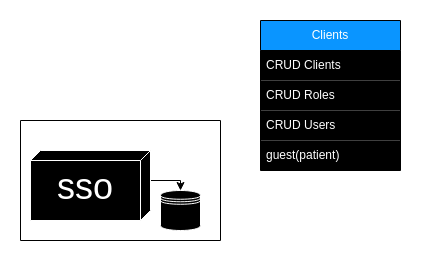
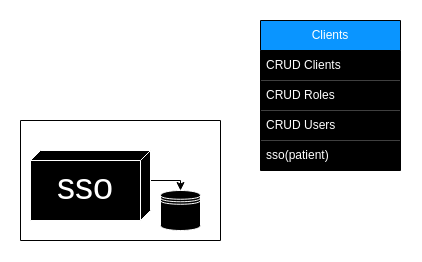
node "guest(patient)": label "guest(patient)" -> "sso(patient)"
